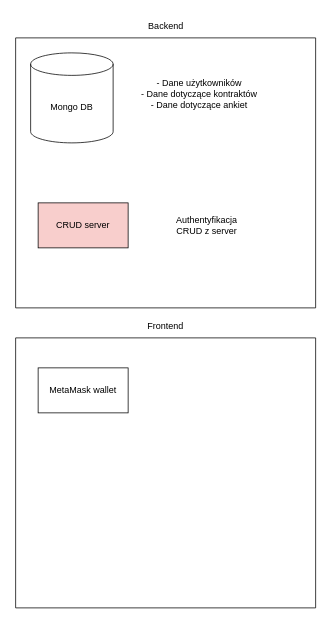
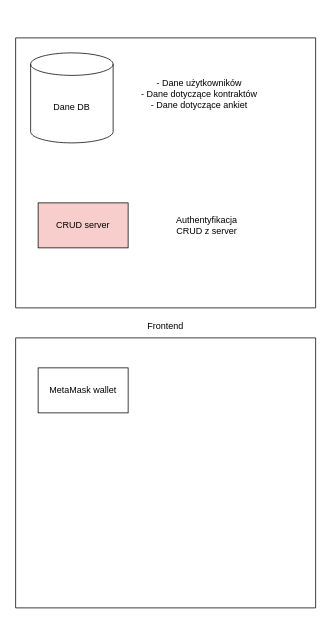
node "Backend": removed
node "Mongo DB": label "Mongo DB" -> "Dane DB"
